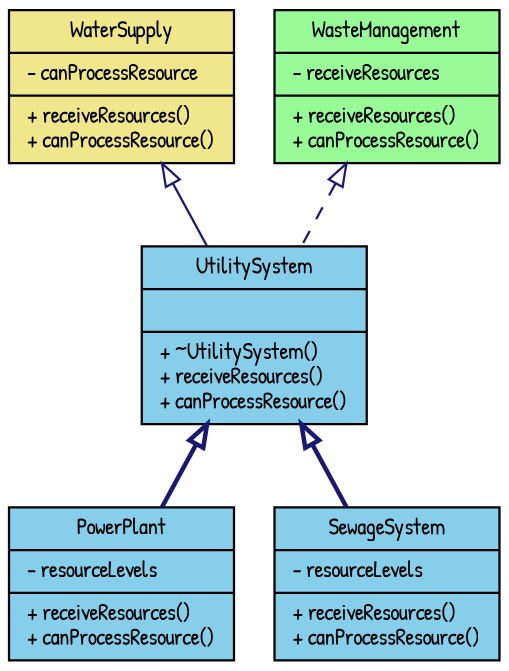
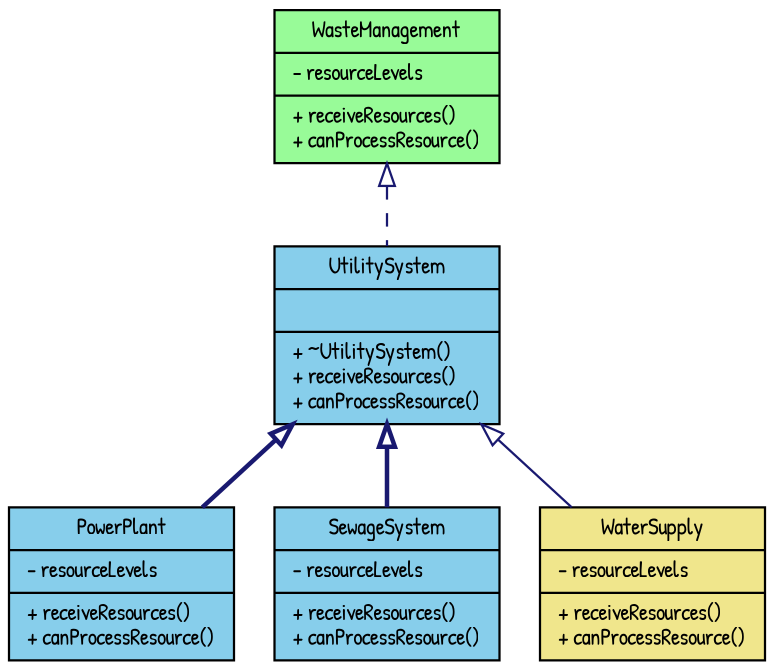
node "WaterSupply": text "- canProcessResource" -> "- resourceLevels"
node "WasteManagement": text "- receiveResources" -> "- resourceLevels"
edge "UtilitySystem" -> "WaterSupply": reversed
